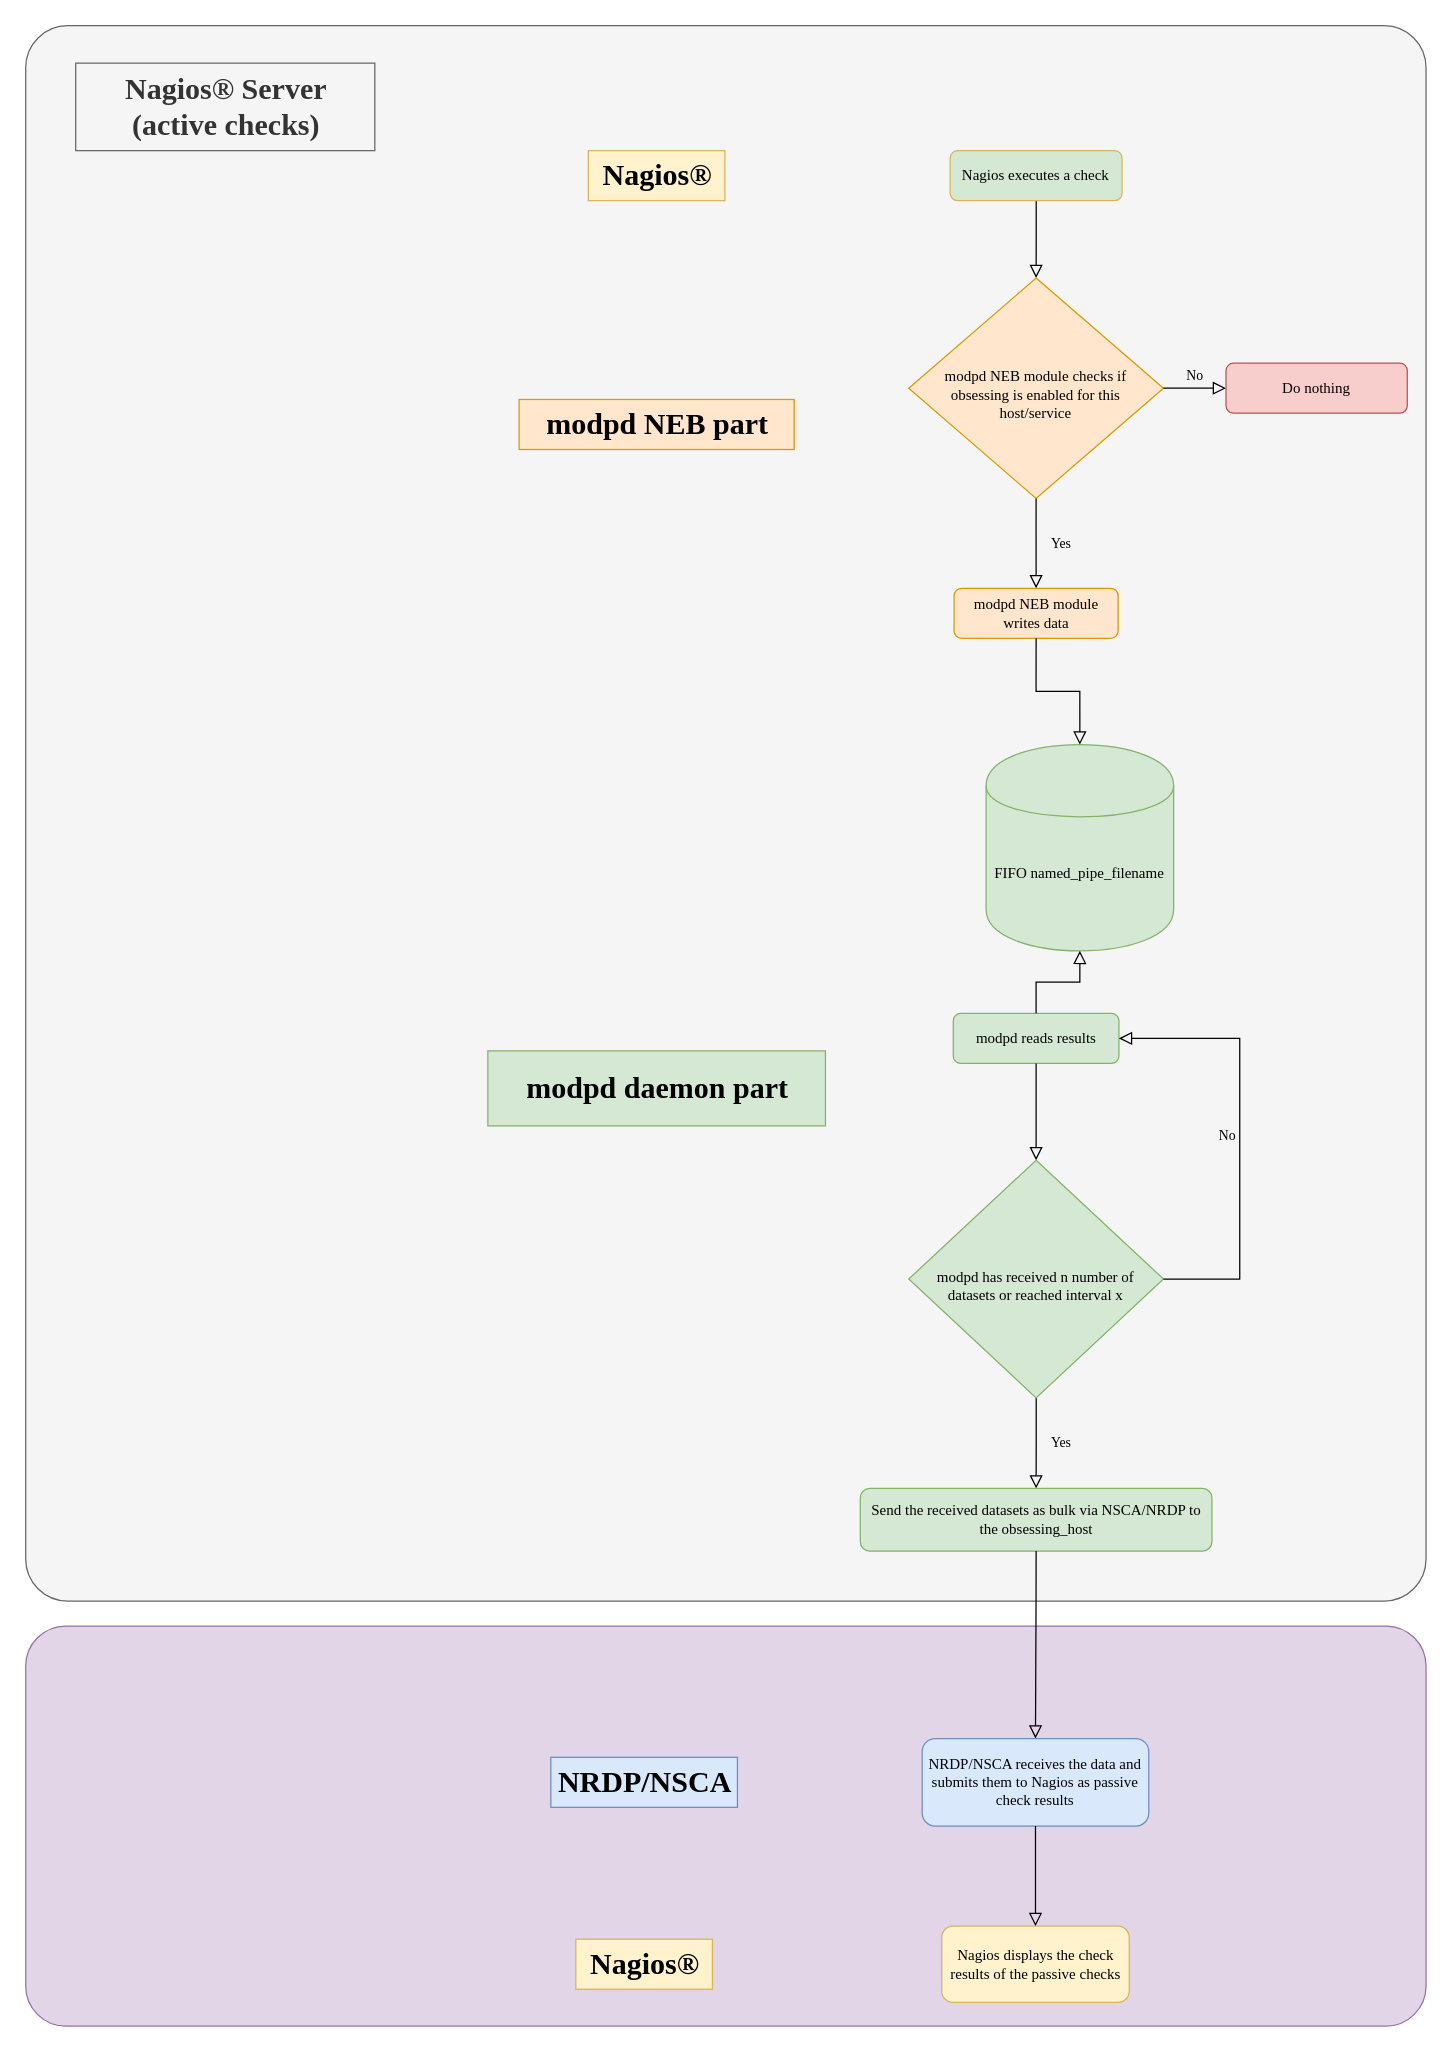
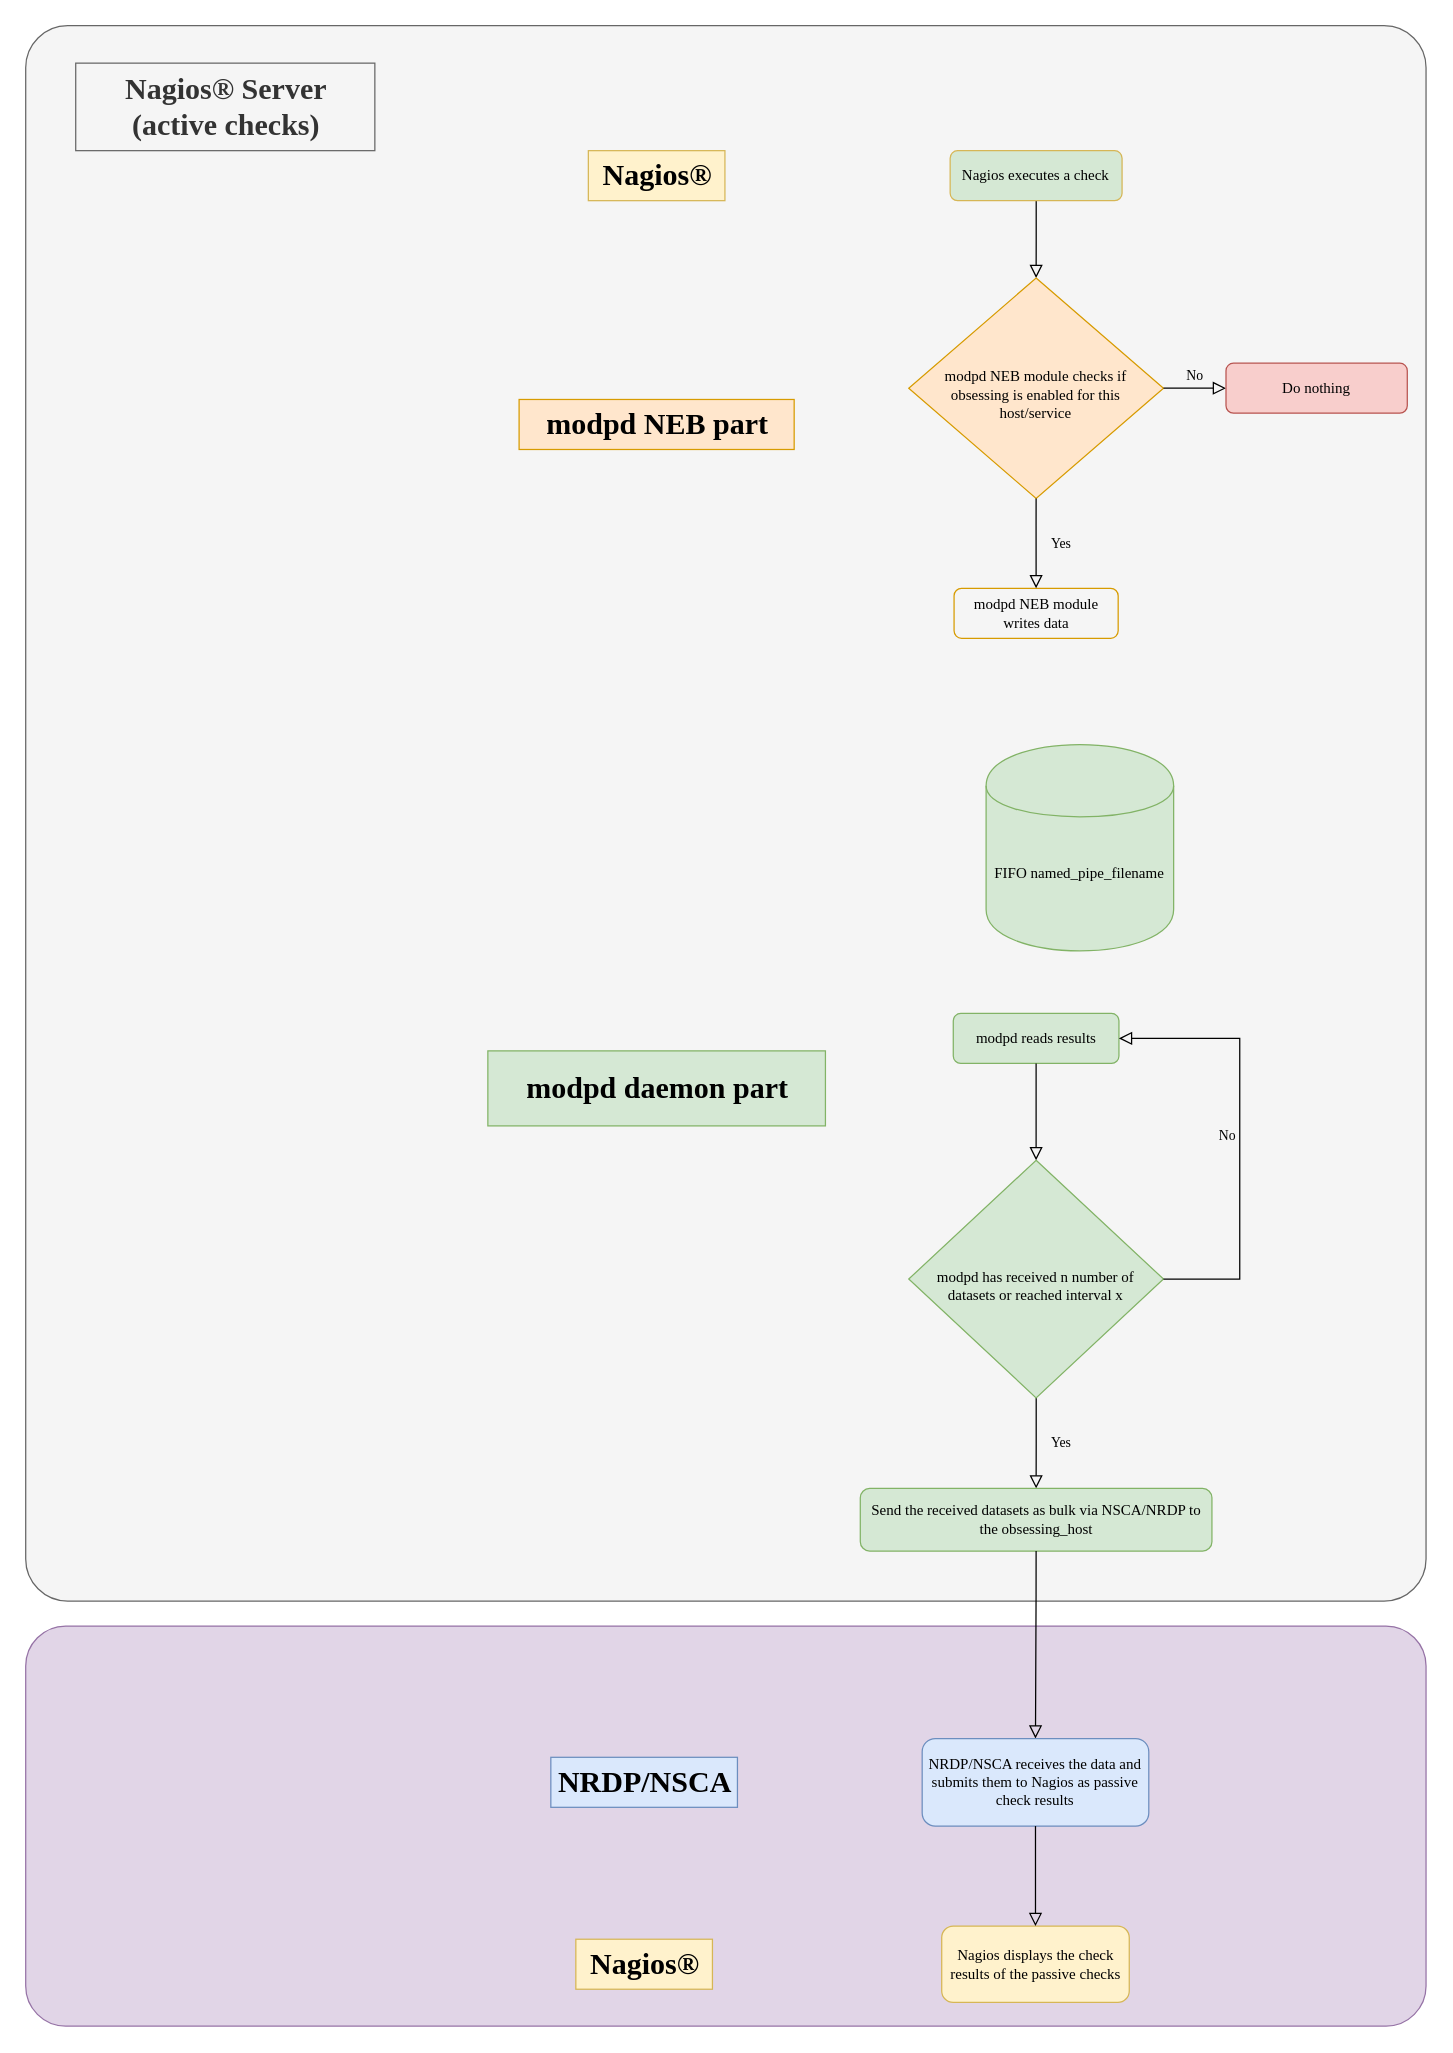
node "modpd NEB module writes data": fillcolor #ffe6cc -> #f5f5f5
edge "modpd NEB module writes data" -> "FIFO named_pipe_filename": removed
edge "modpd reads results" -> "FIFO named_pipe_filename": removed
